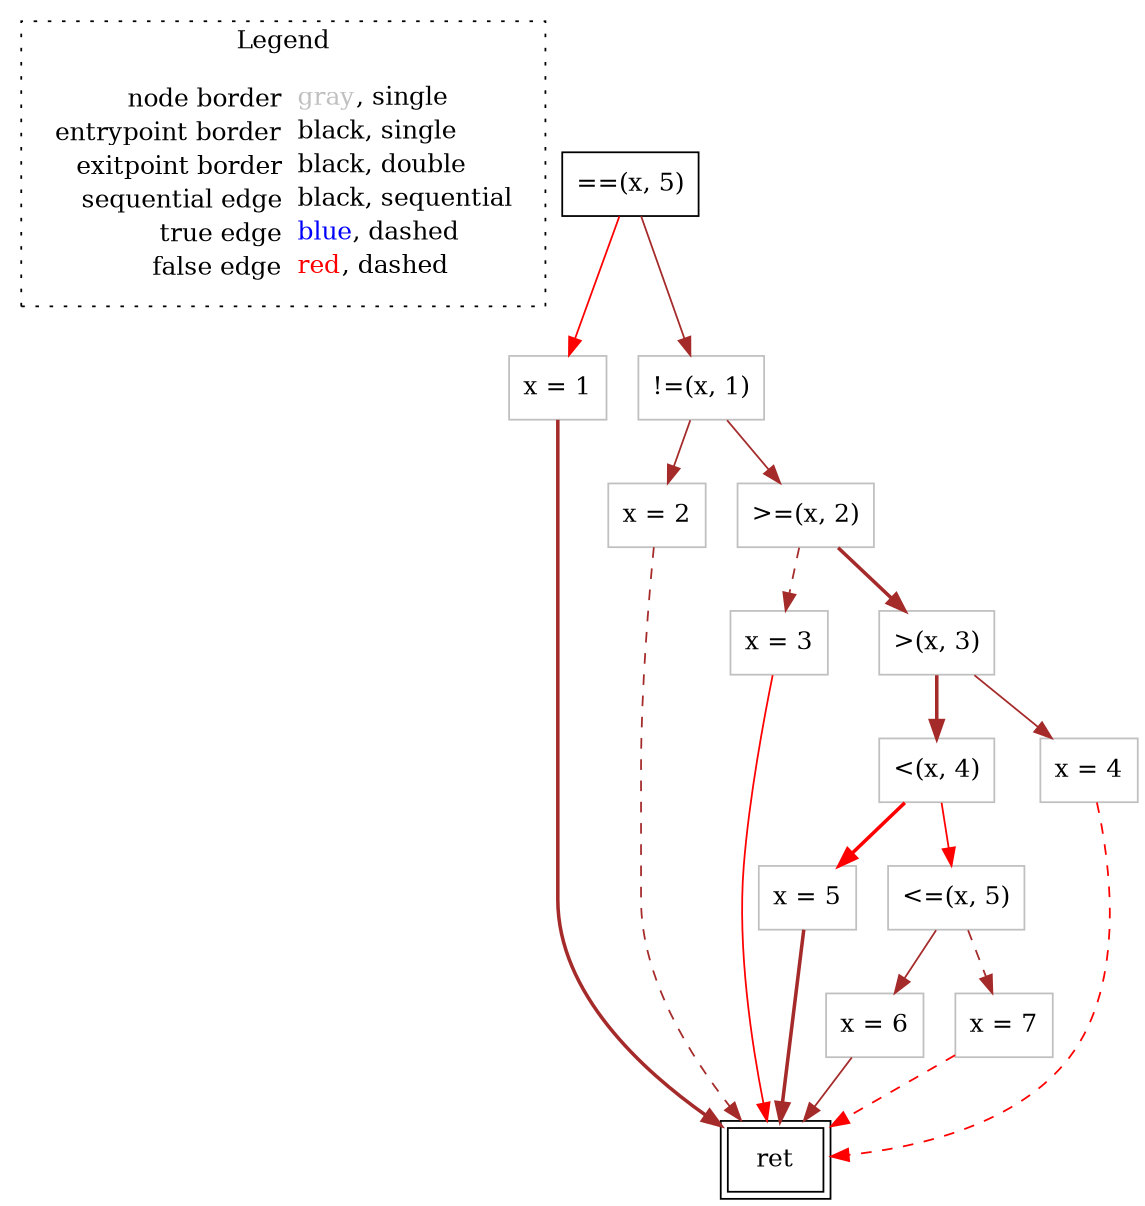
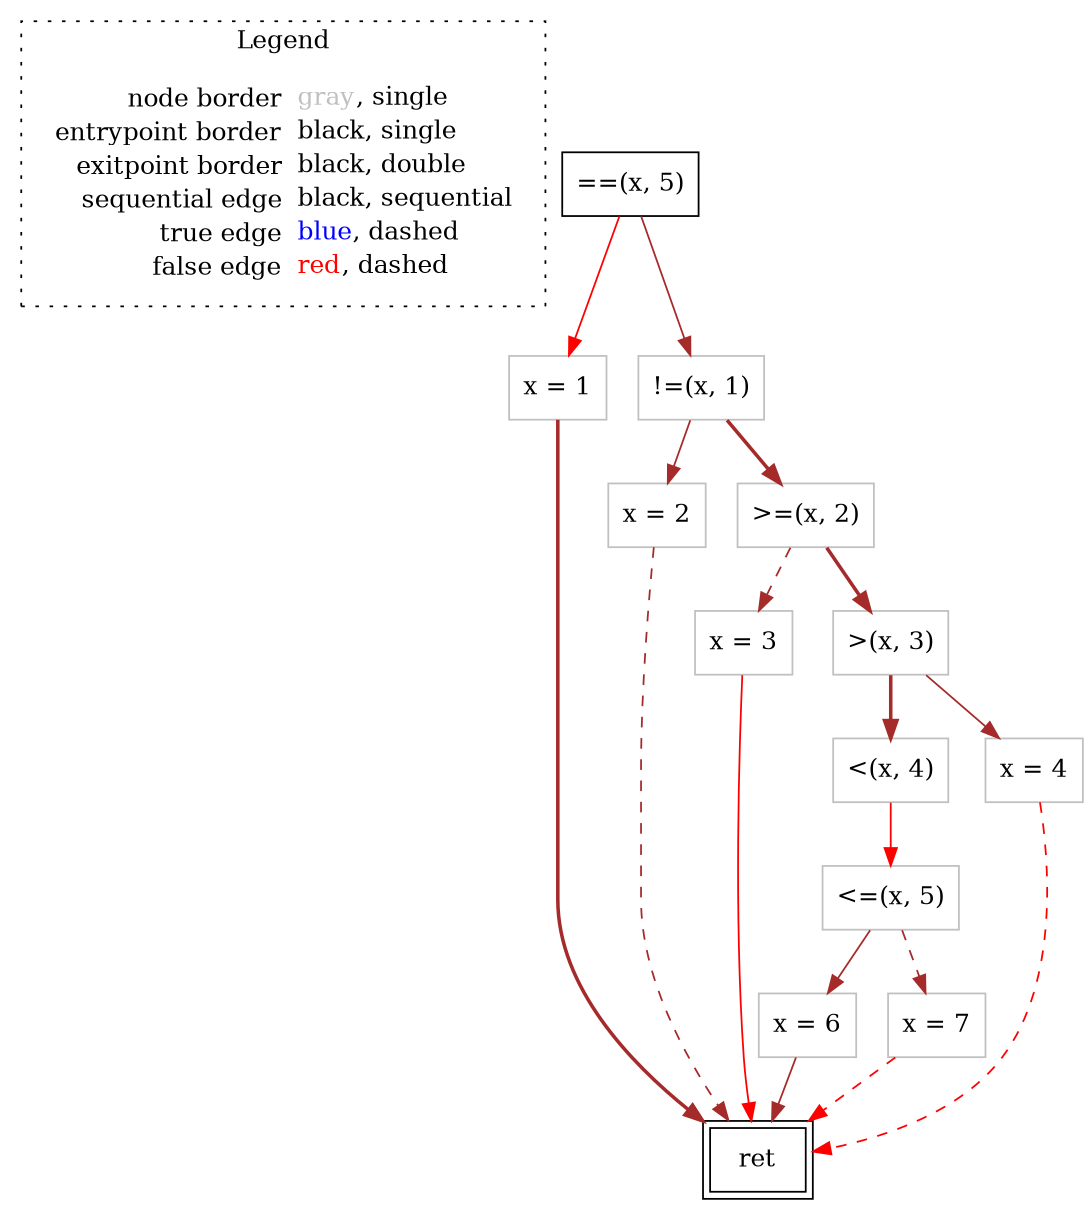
edge "!=(x, 1)" -> ">=(x, 2)": style solid -> bold
node "x = 5": removed
